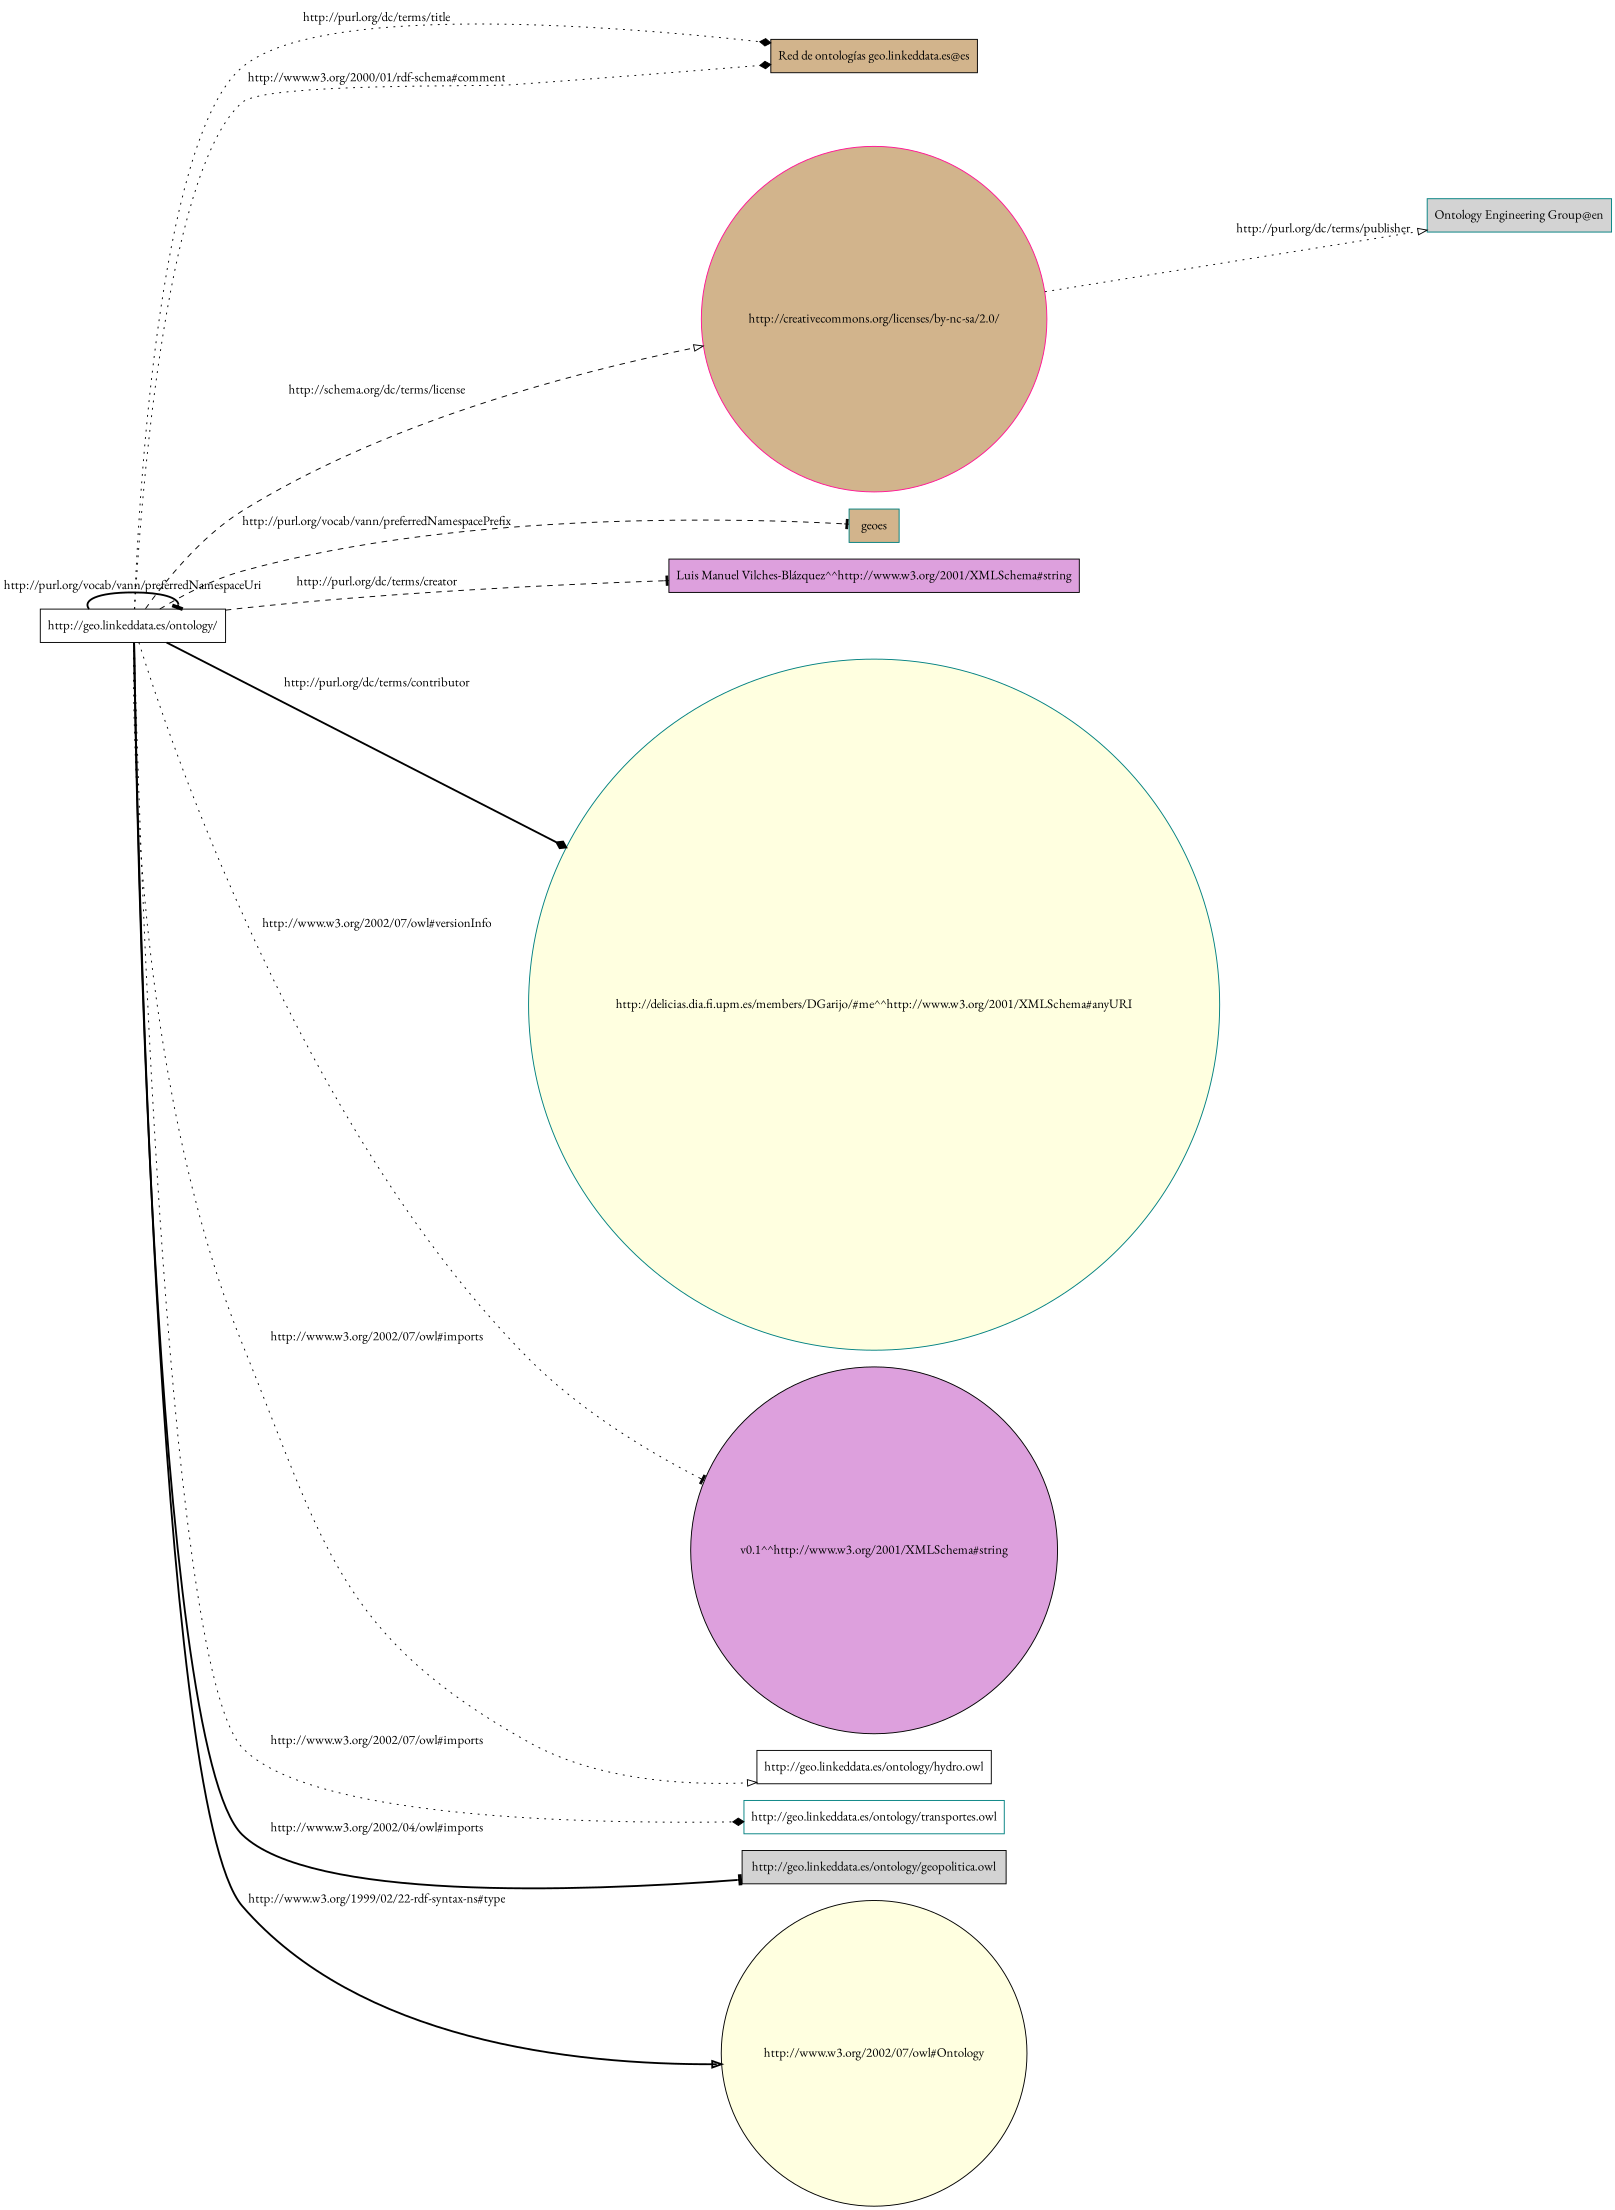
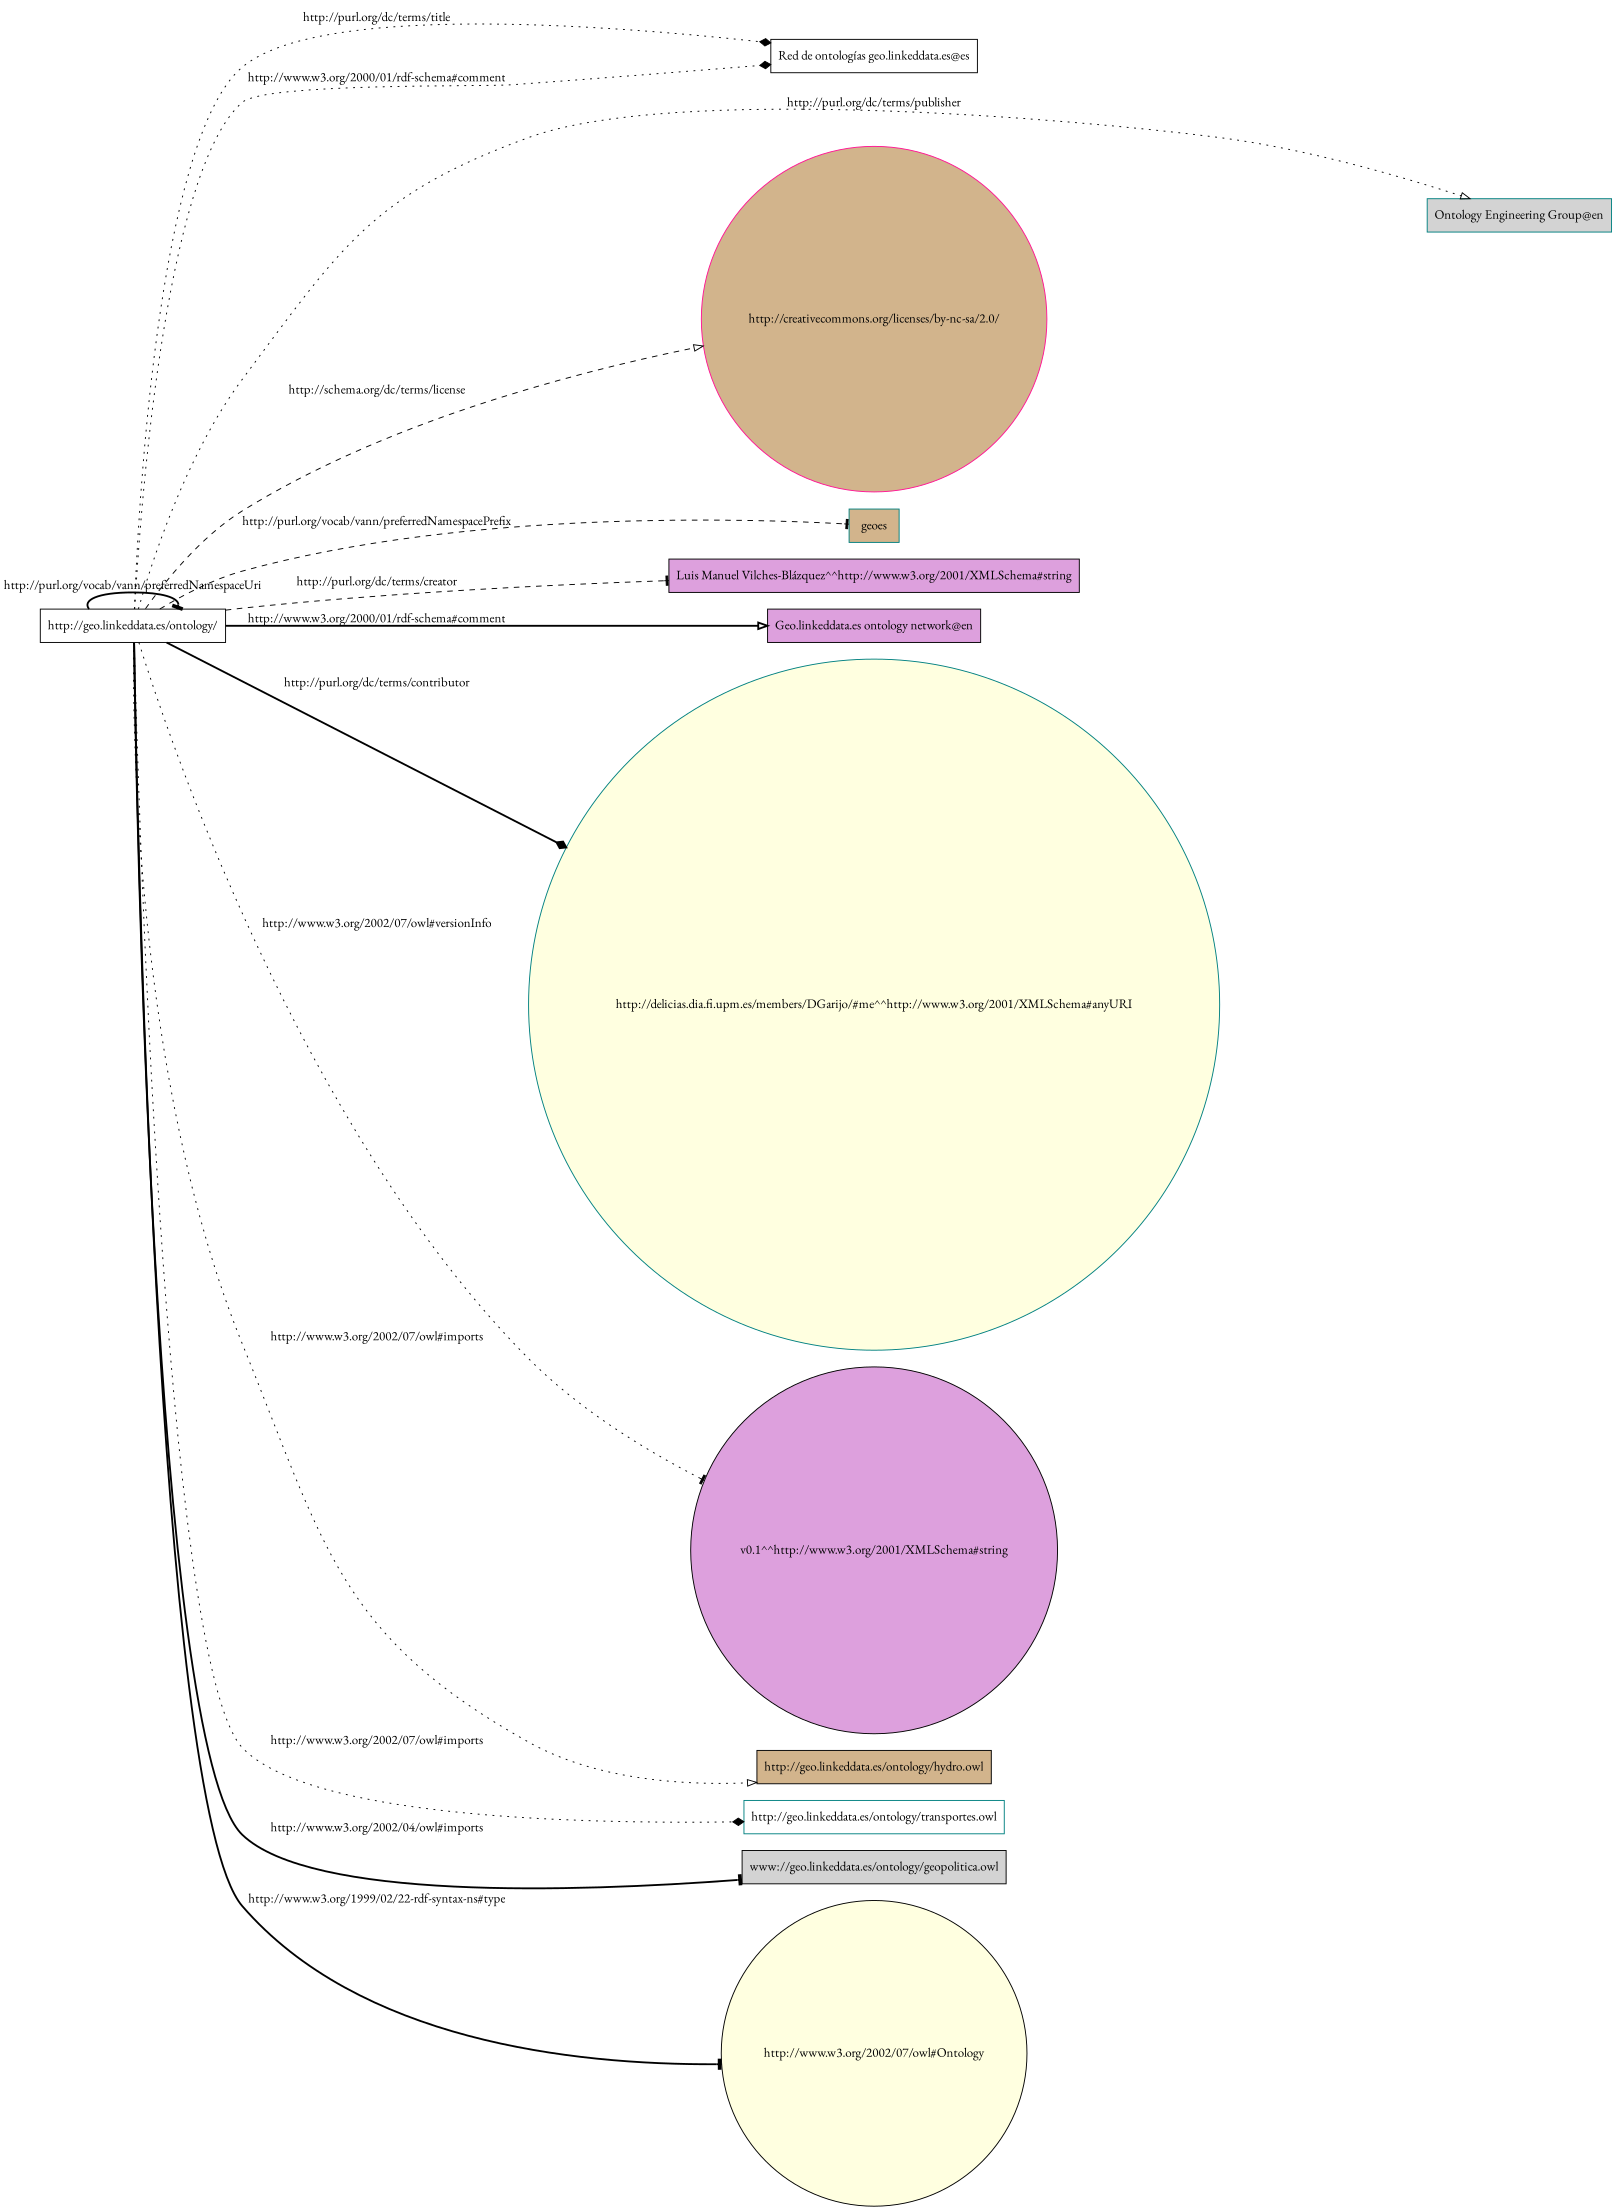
node "Red de ontologías geo.linkeddata.es@es": fillcolor tan -> white
edge "http://creativecommons.org/licenses/by-nc-sa/2.0/" -> "Ontology Engineering Group@en": now "http://geo.linkeddata.es/ontology/" -> "Ontology Engineering Group@en"
node "Geo.linkeddata.es ontology network@en": added
edge "http://geo.linkeddata.es/ontology/" -> "http://www.w3.org/2002/07/owl#Ontology": arrowhead onormal -> tee
node "http://geo.linkeddata.es/ontology/hydro.owl": fillcolor white -> tan
node "http://geo.linkeddata.es/ontology/geopolitica.owl": label "http://geo.linkeddata.es/ontology/geopolitica.owl" -> "www://geo.linkeddata.es/ontology/geopolitica.owl"
